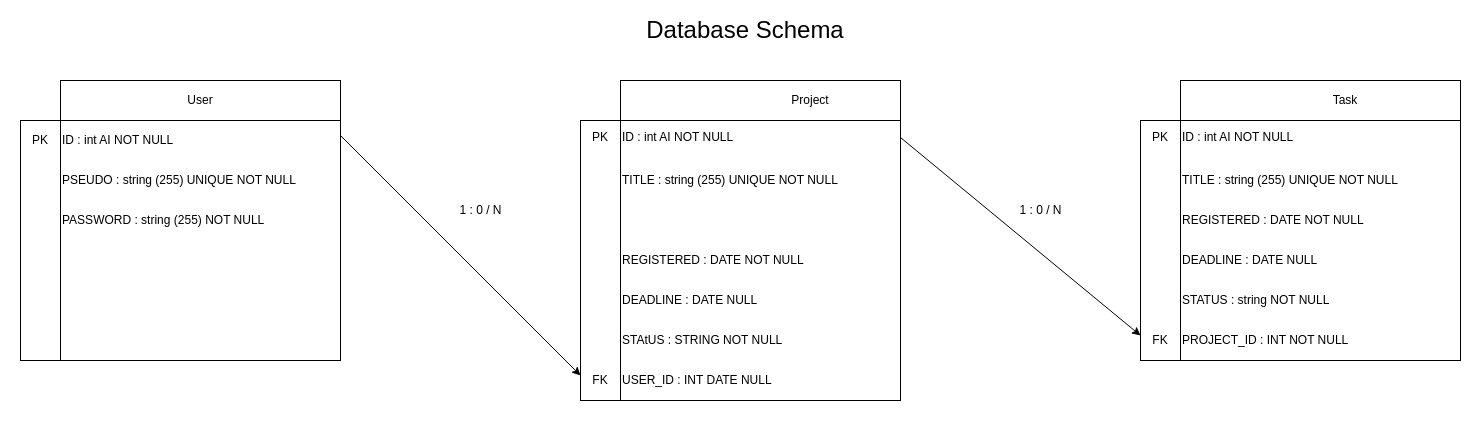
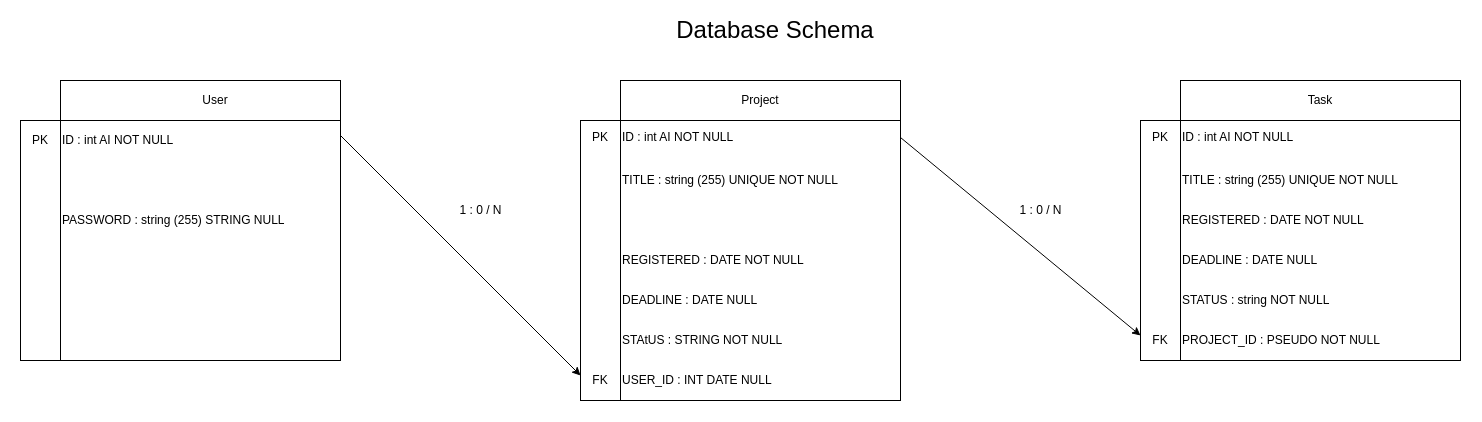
node "Database Schema": moved (746, 31) -> (776, 31)
node "User": moved (201, 101) -> (216, 101)
node "Project": moved (811, 101) -> (761, 101)
node "Task": moved (1346, 101) -> (1321, 101)
node "PSEUDO : string (255) UNIQUE NOT NULL": removed
node "PASSWORD : string (255) NOT NULL": label "PASSWORD : string (255) NOT NULL" -> "PASSWORD : string (255) STRING NULL"
node "PROJECT_ID : INT NOT NULL": label "PROJECT_ID : INT NOT NULL" -> "PROJECT_ID : PSEUDO NOT NULL"
